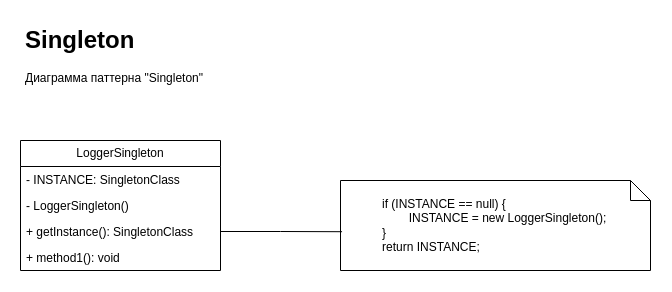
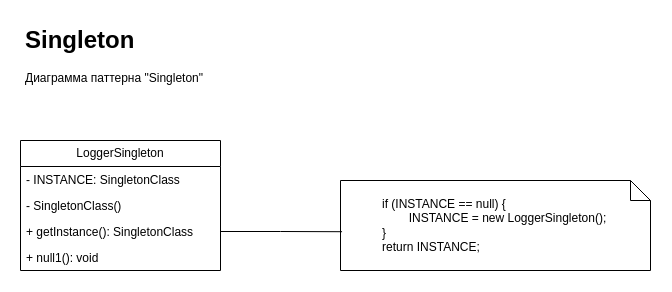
node "- LoggerSingleton()": label "- LoggerSingleton()" -> "- SingletonClass()"
node "+ method1(): void": label "+ method1(): void" -> "+ null1(): void"
